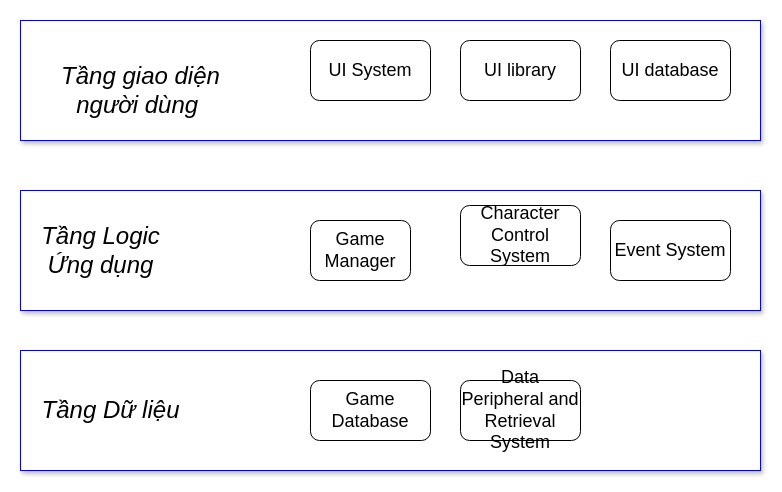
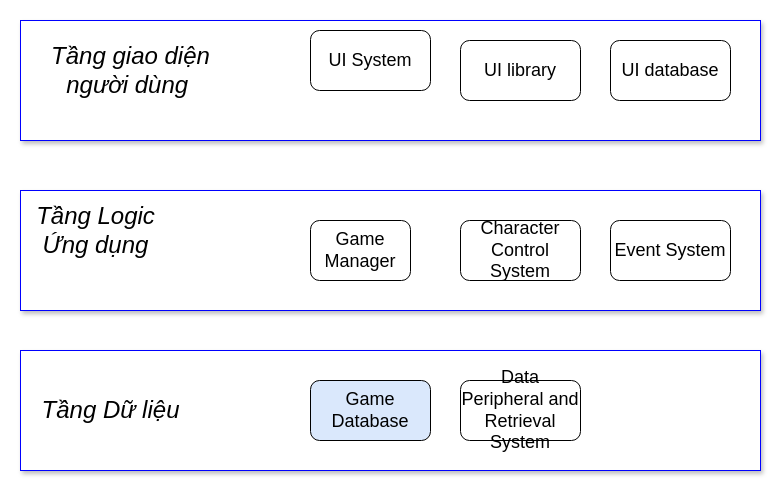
node "UI System": moved (371, 71) -> (371, 61)
node "Tầng giao diện người dùng": moved (141, 91) -> (131, 71)
node "Character Control System": moved (521, 236) -> (521, 251)
node "Tầng Logic Ứng dụng": moved (101, 251) -> (96, 231)
node "Game Database": fillcolor #ffffff -> #dae8fc
